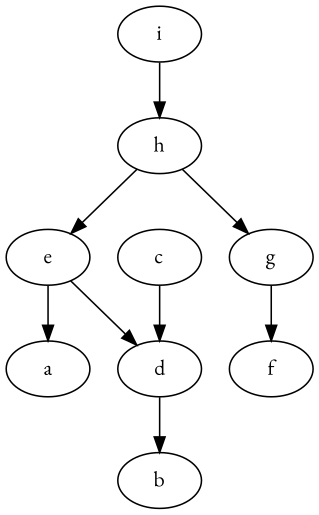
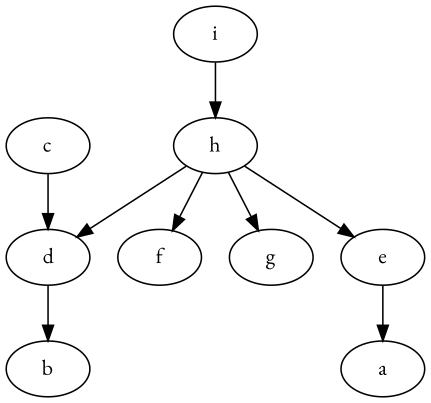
edge "g" -> "f": now "h" -> "f"
edge "e" -> "d": now "h" -> "d"
